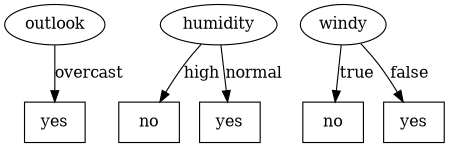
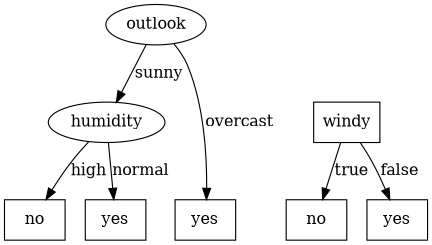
node "windy": shape ellipse -> box
edge "outlook" -> "humidity": added, label "sunny"
